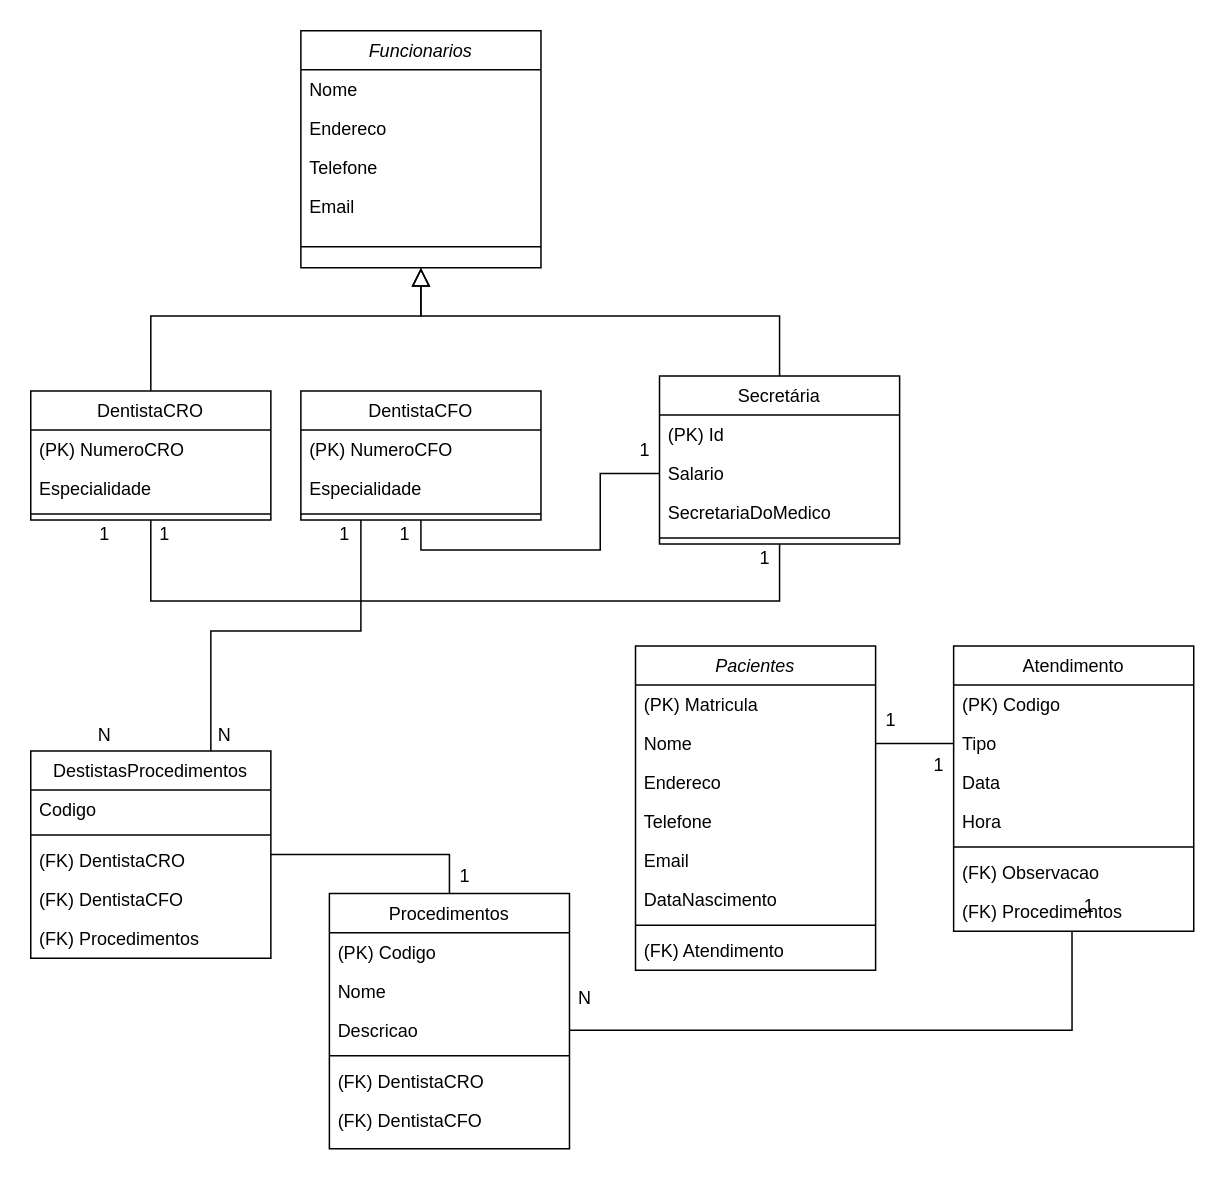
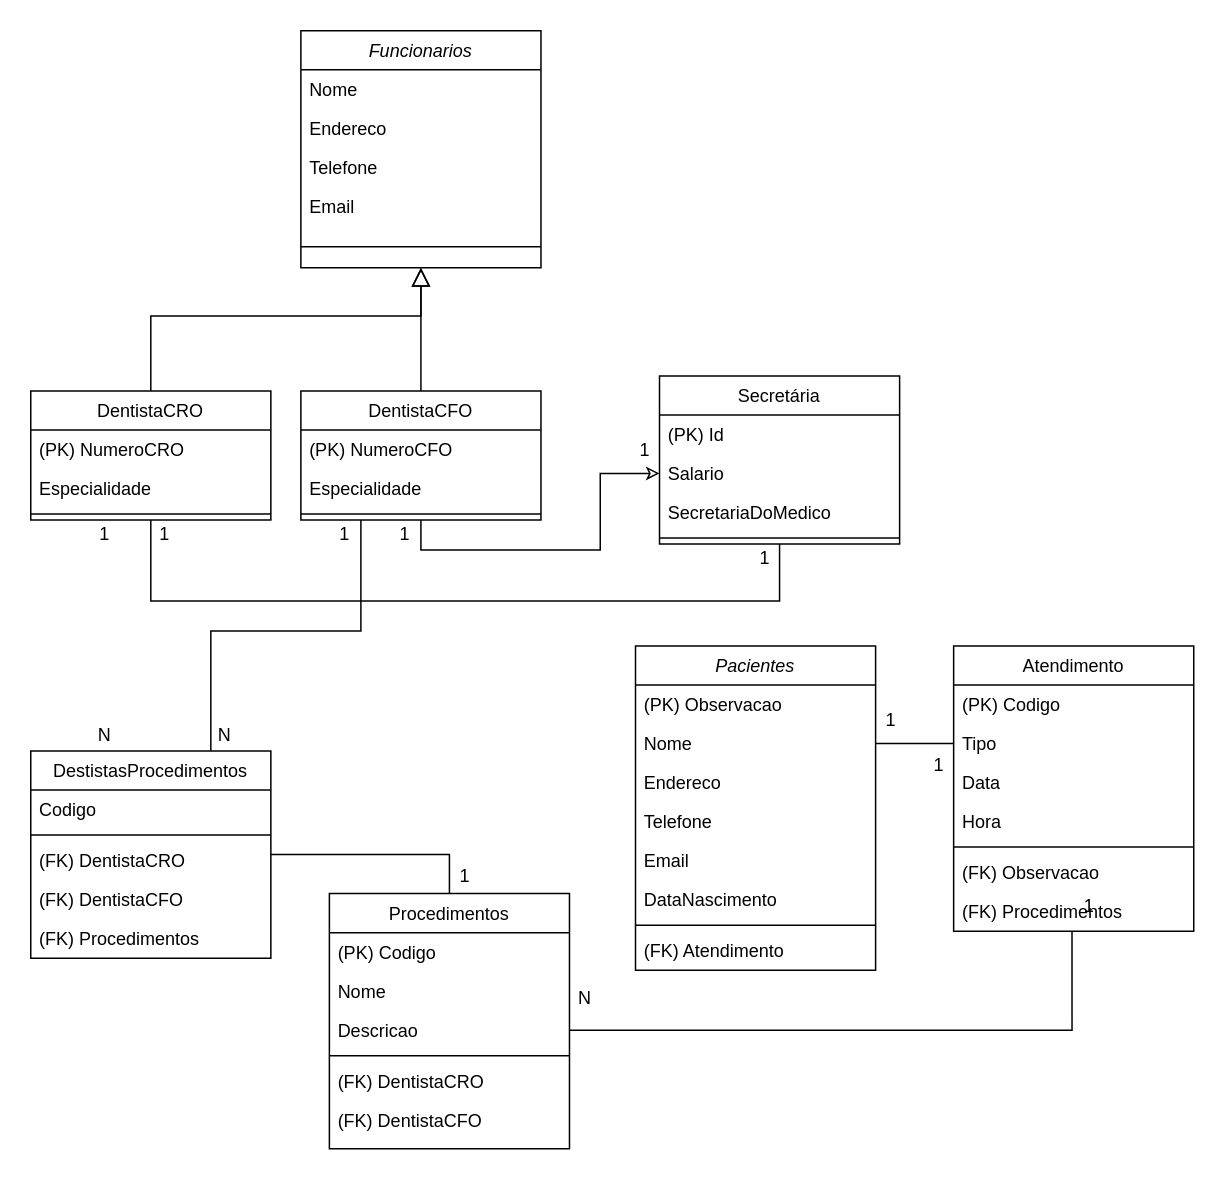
edge "Secretária" -> "Funcionarios": removed
edge "DentistaCFO" -> "Funcionarios": added
edge "DentistaCFO" -- "Salario": arrowhead none -> classic
node "(PK) Matricula": label "(PK) Matricula" -> "(PK) Observacao"
